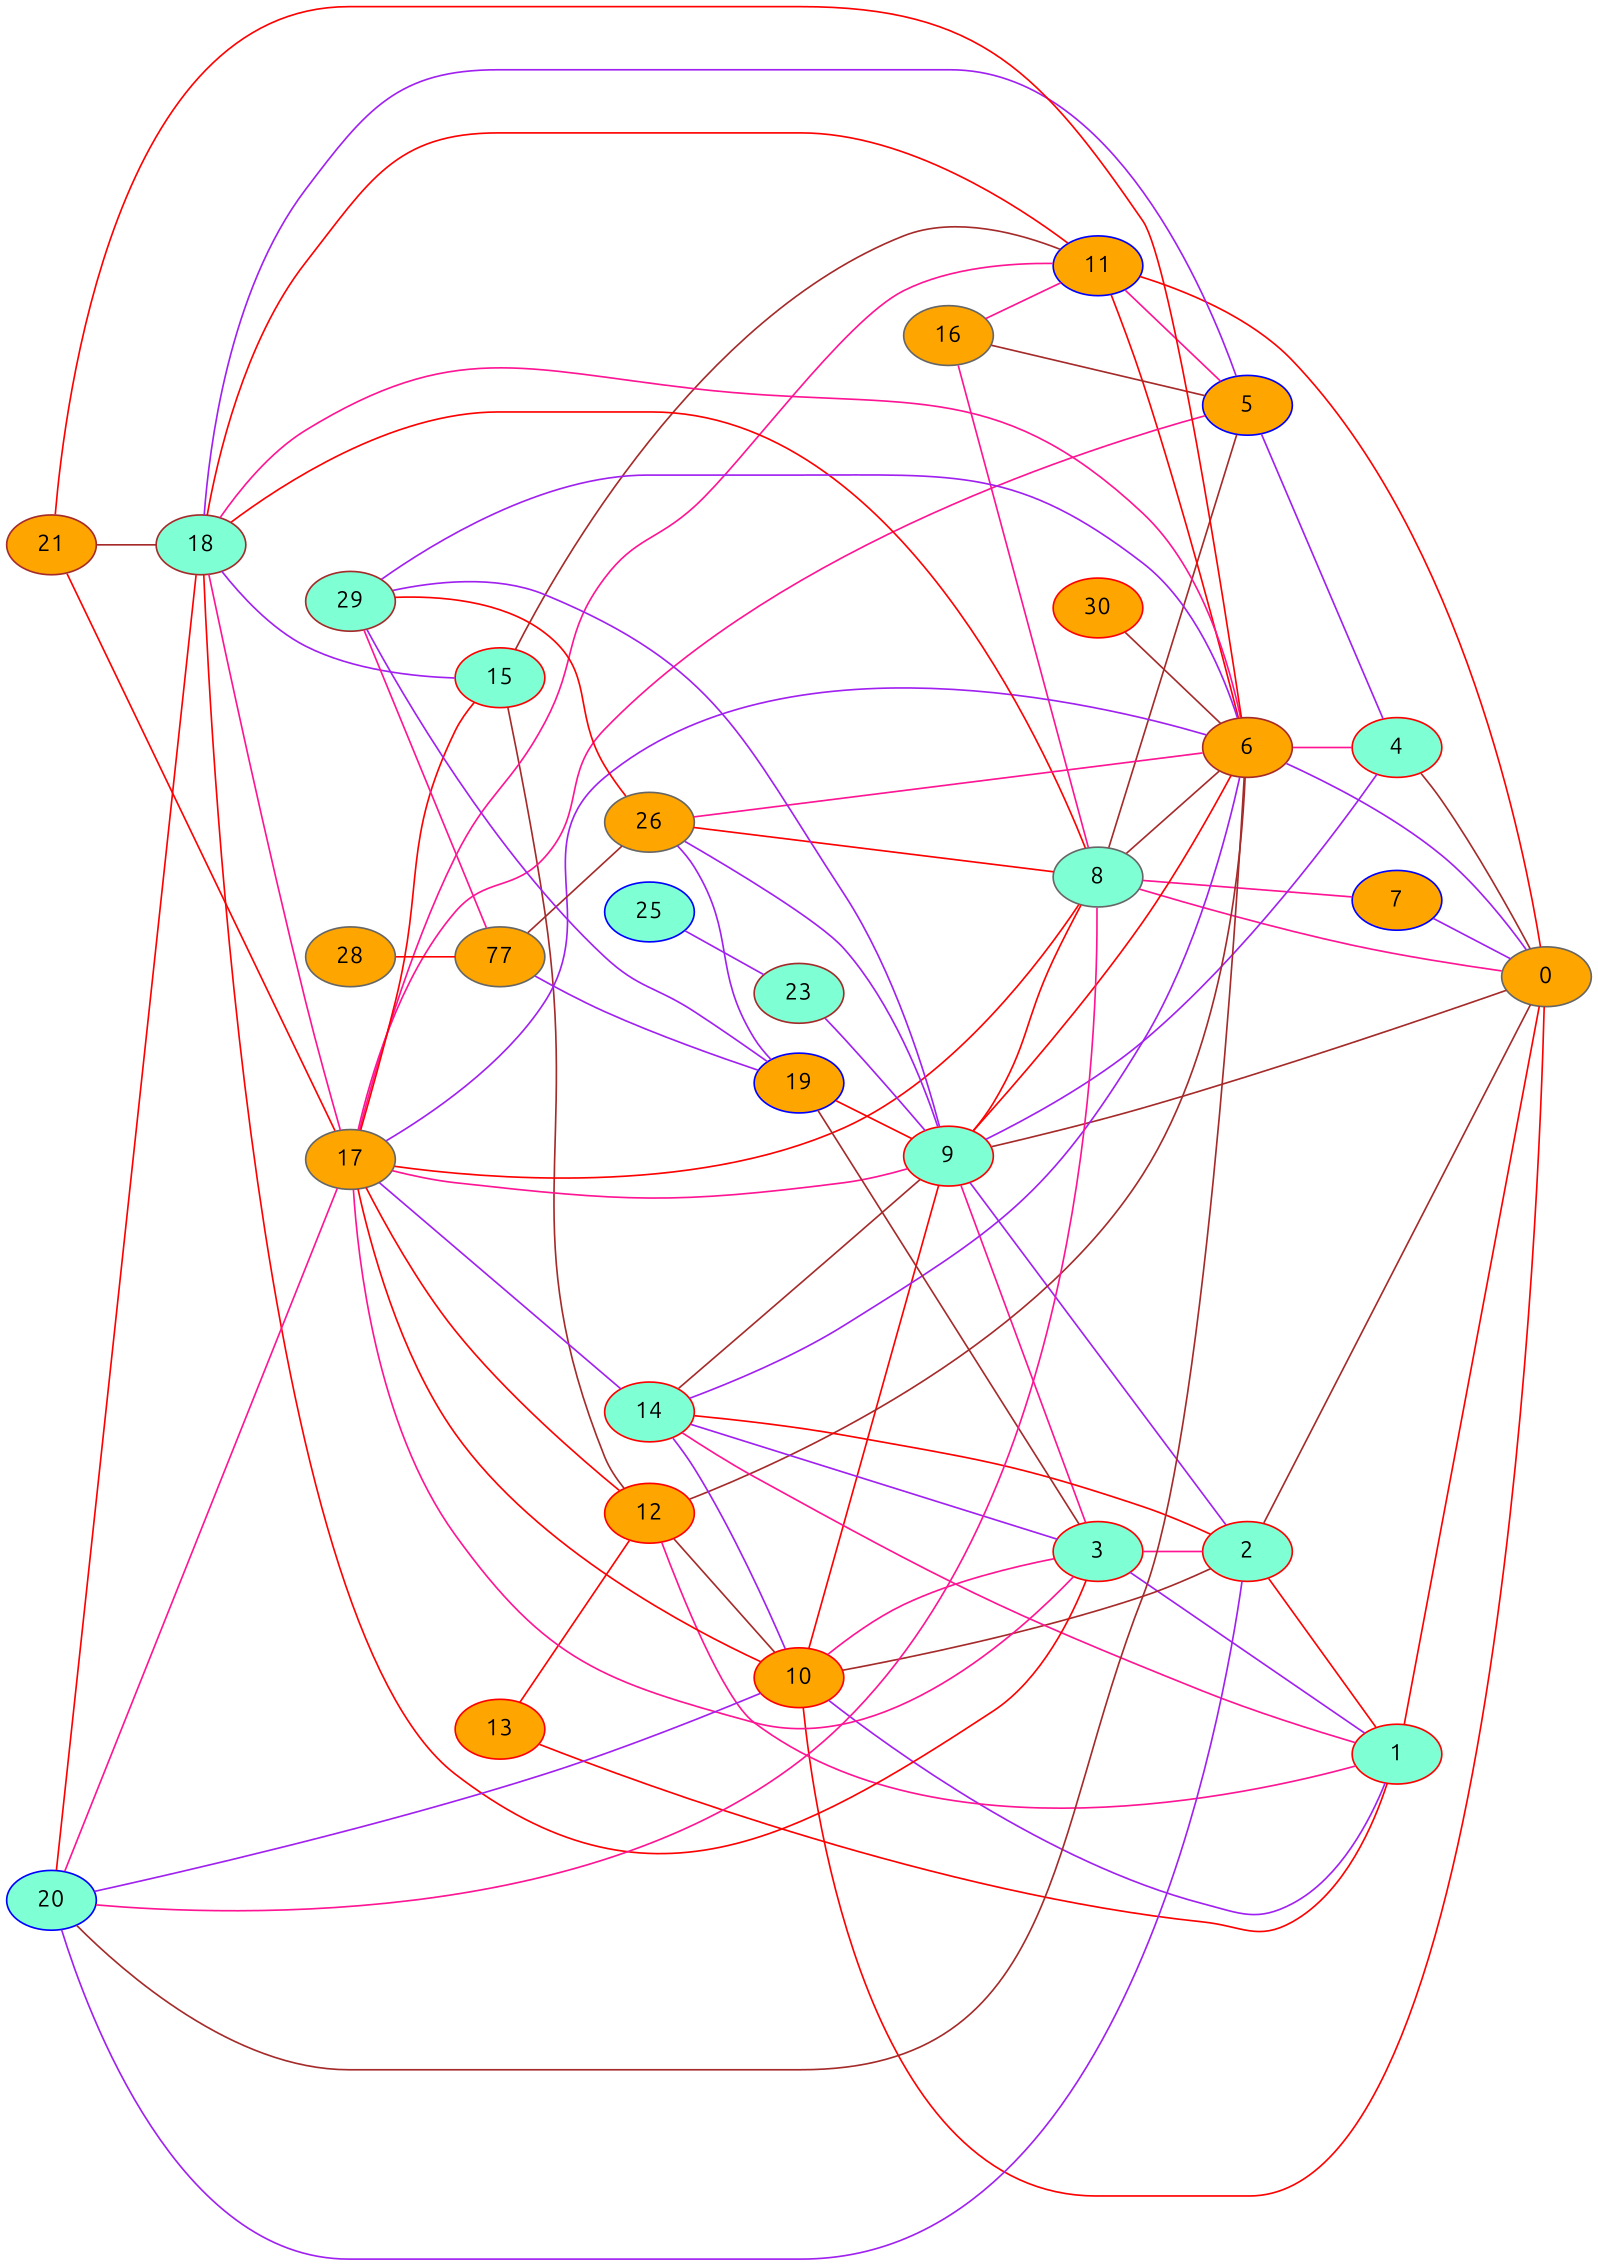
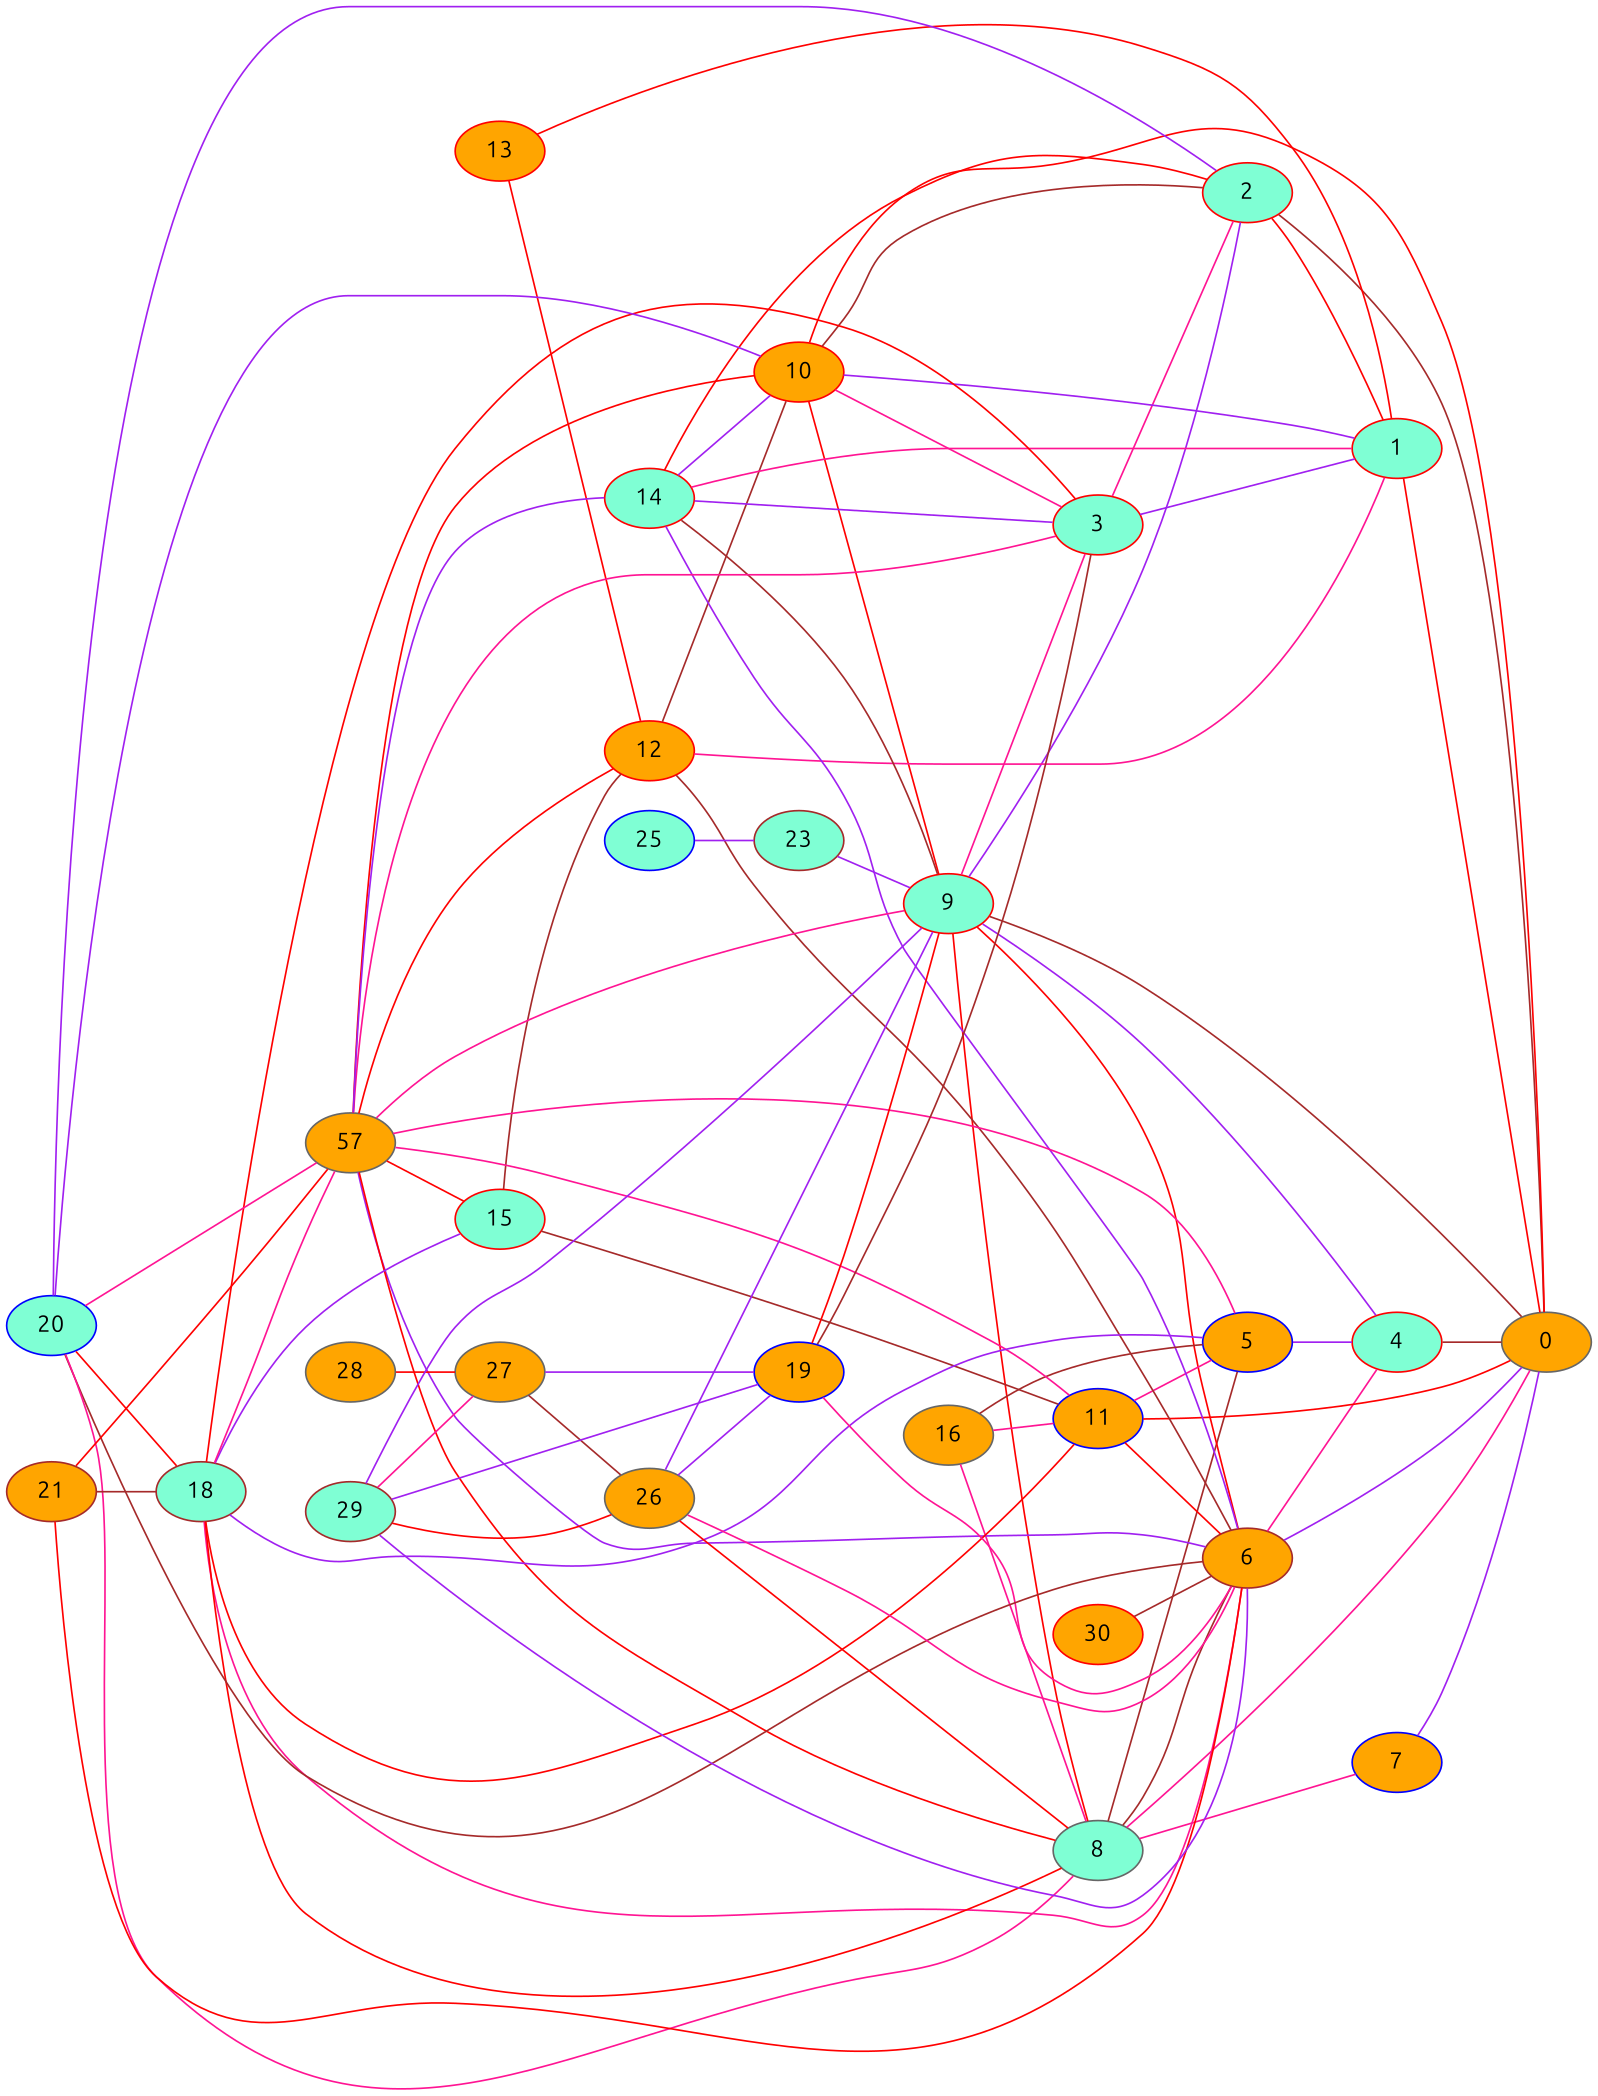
node "77": label "77" -> "27"
node "17": label "17" -> "57"
edge "19" -- "6": added
